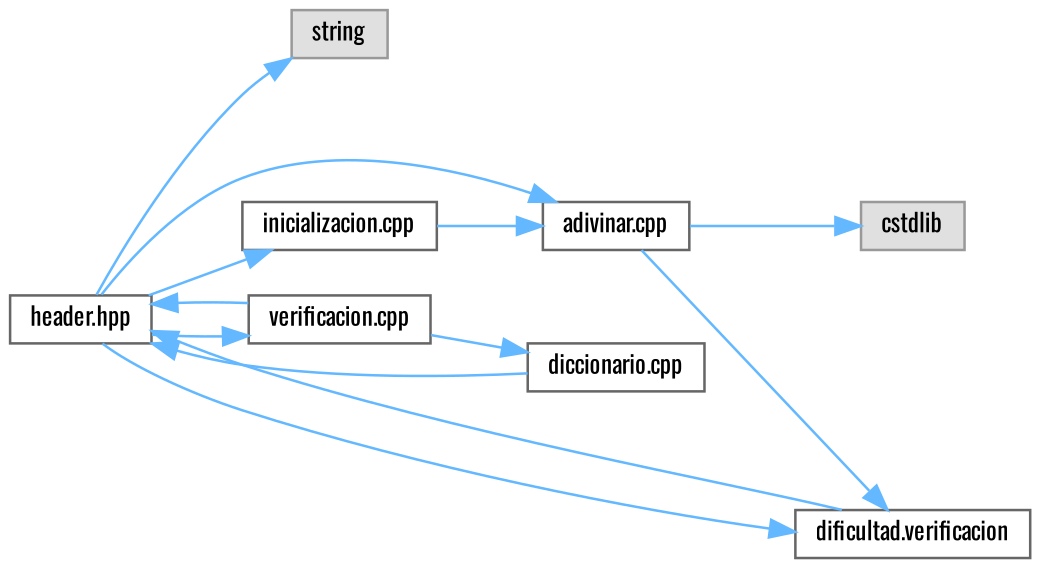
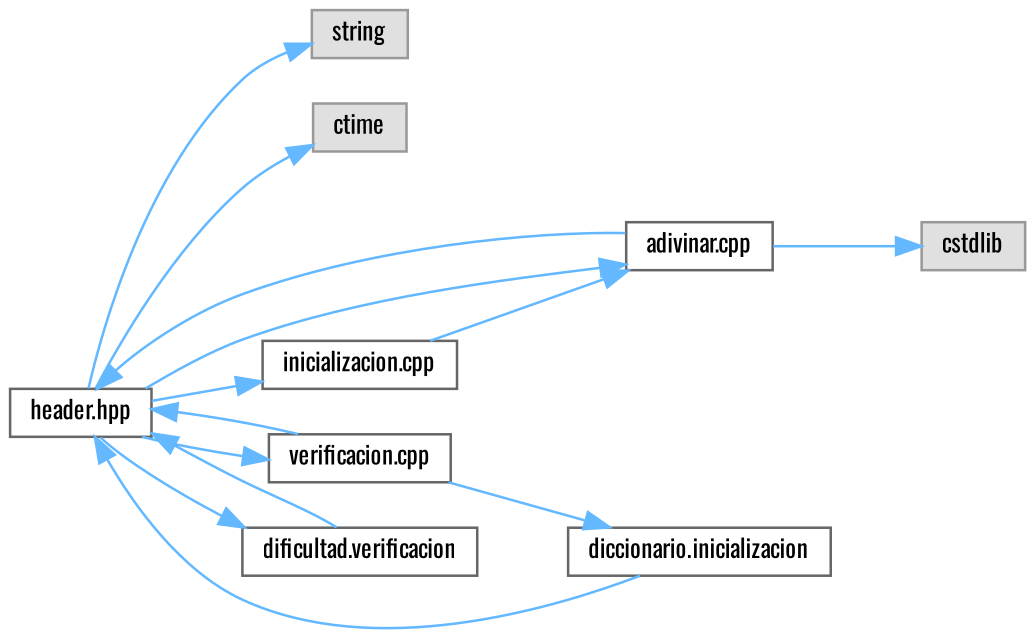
node "ctime": added
node "diccionario.cpp": label "diccionario.cpp" -> "diccionario.inicializacion"
edge "adivinar.cpp" -> "dificultad.verificacion": now "adivinar.cpp" -> "header.hpp"
